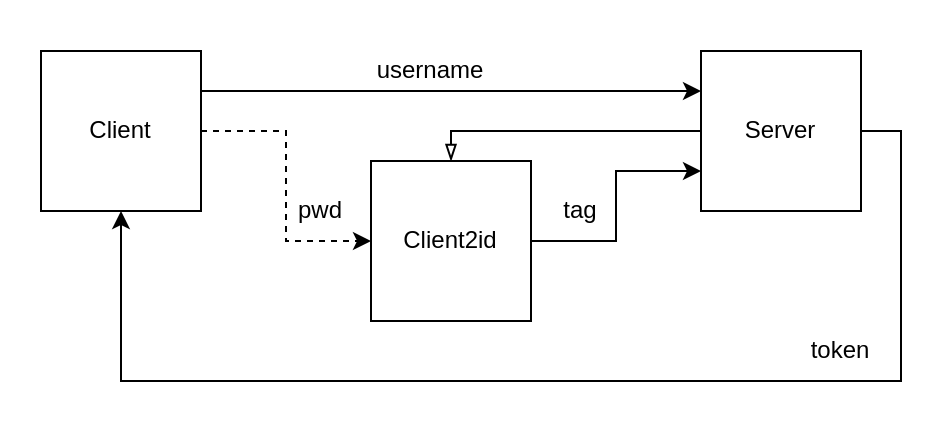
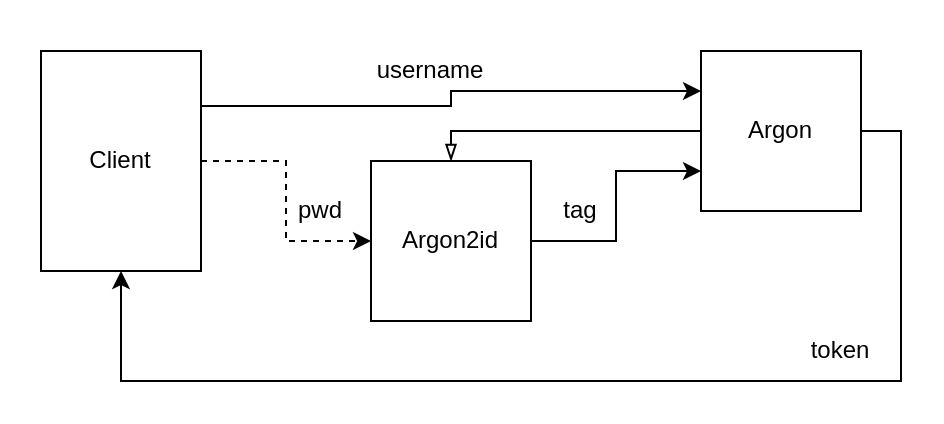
node "Client": size 160x160 -> 160x220
node "Server": label "Server" -> "Argon"
node "Client2id": label "Client2id" -> "Argon2id"
